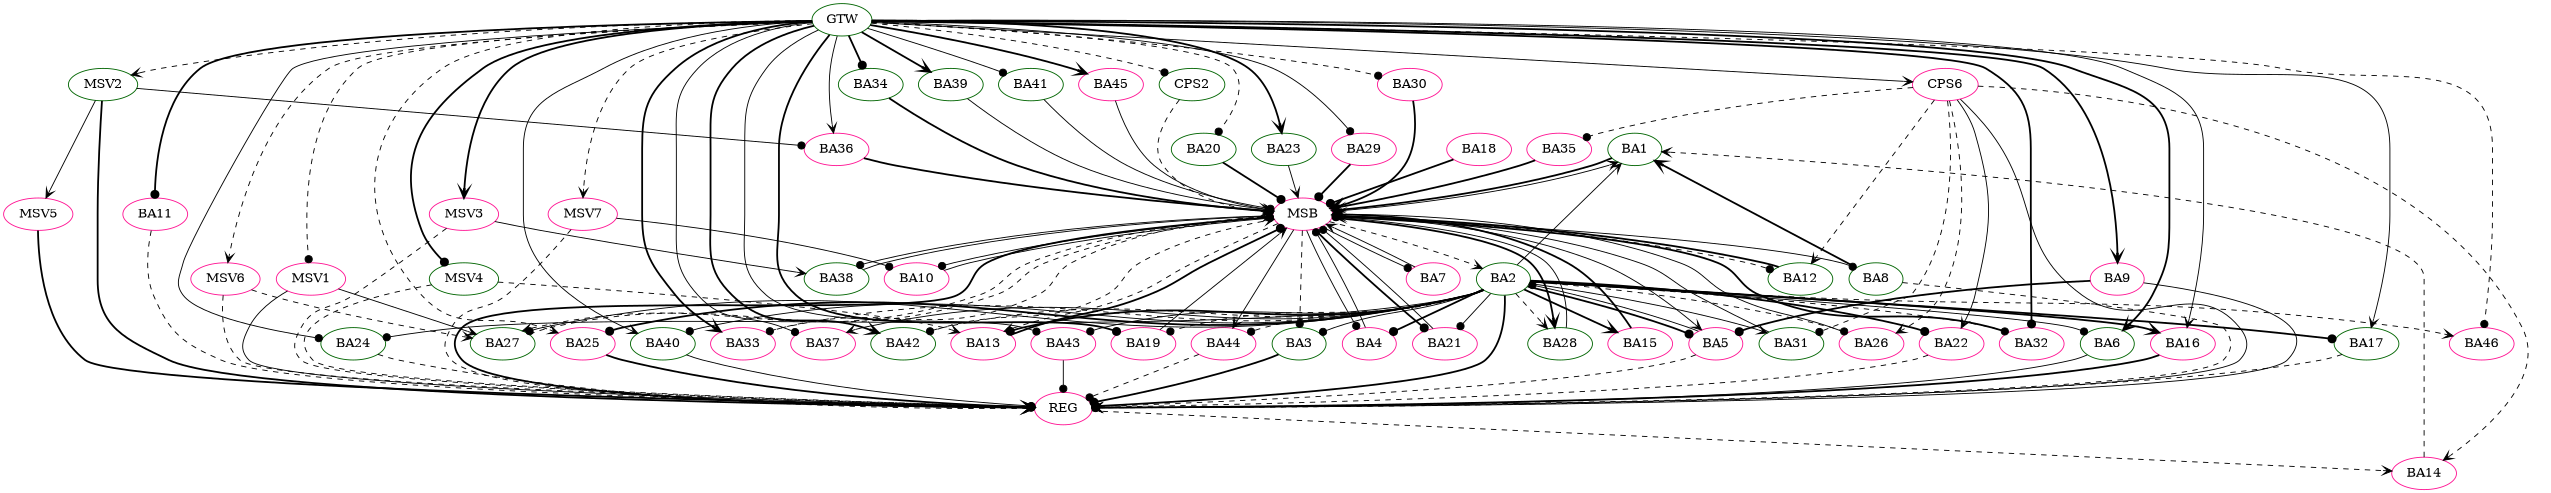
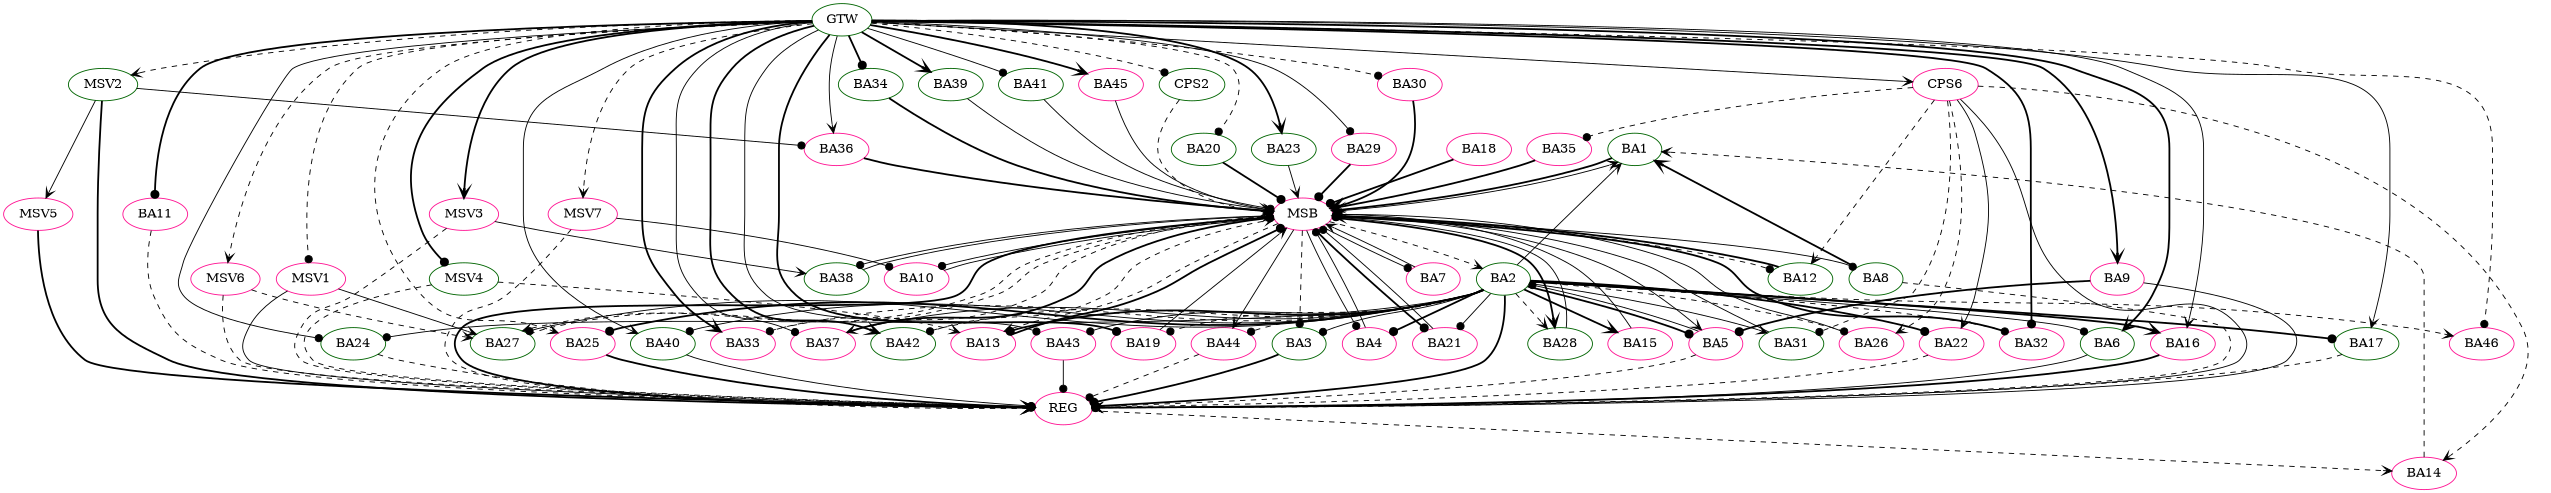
edge "BA15" -> "MSB": style bold -> solid
edge "BA37" -> "MSB": added
